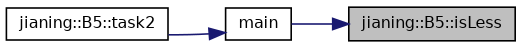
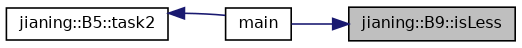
node "jianing::B5::isLess": label "jianing::B5::isLess" -> "jianing::B9::isLess"
edge "jianing::B5::task2" -> "main": reversed
